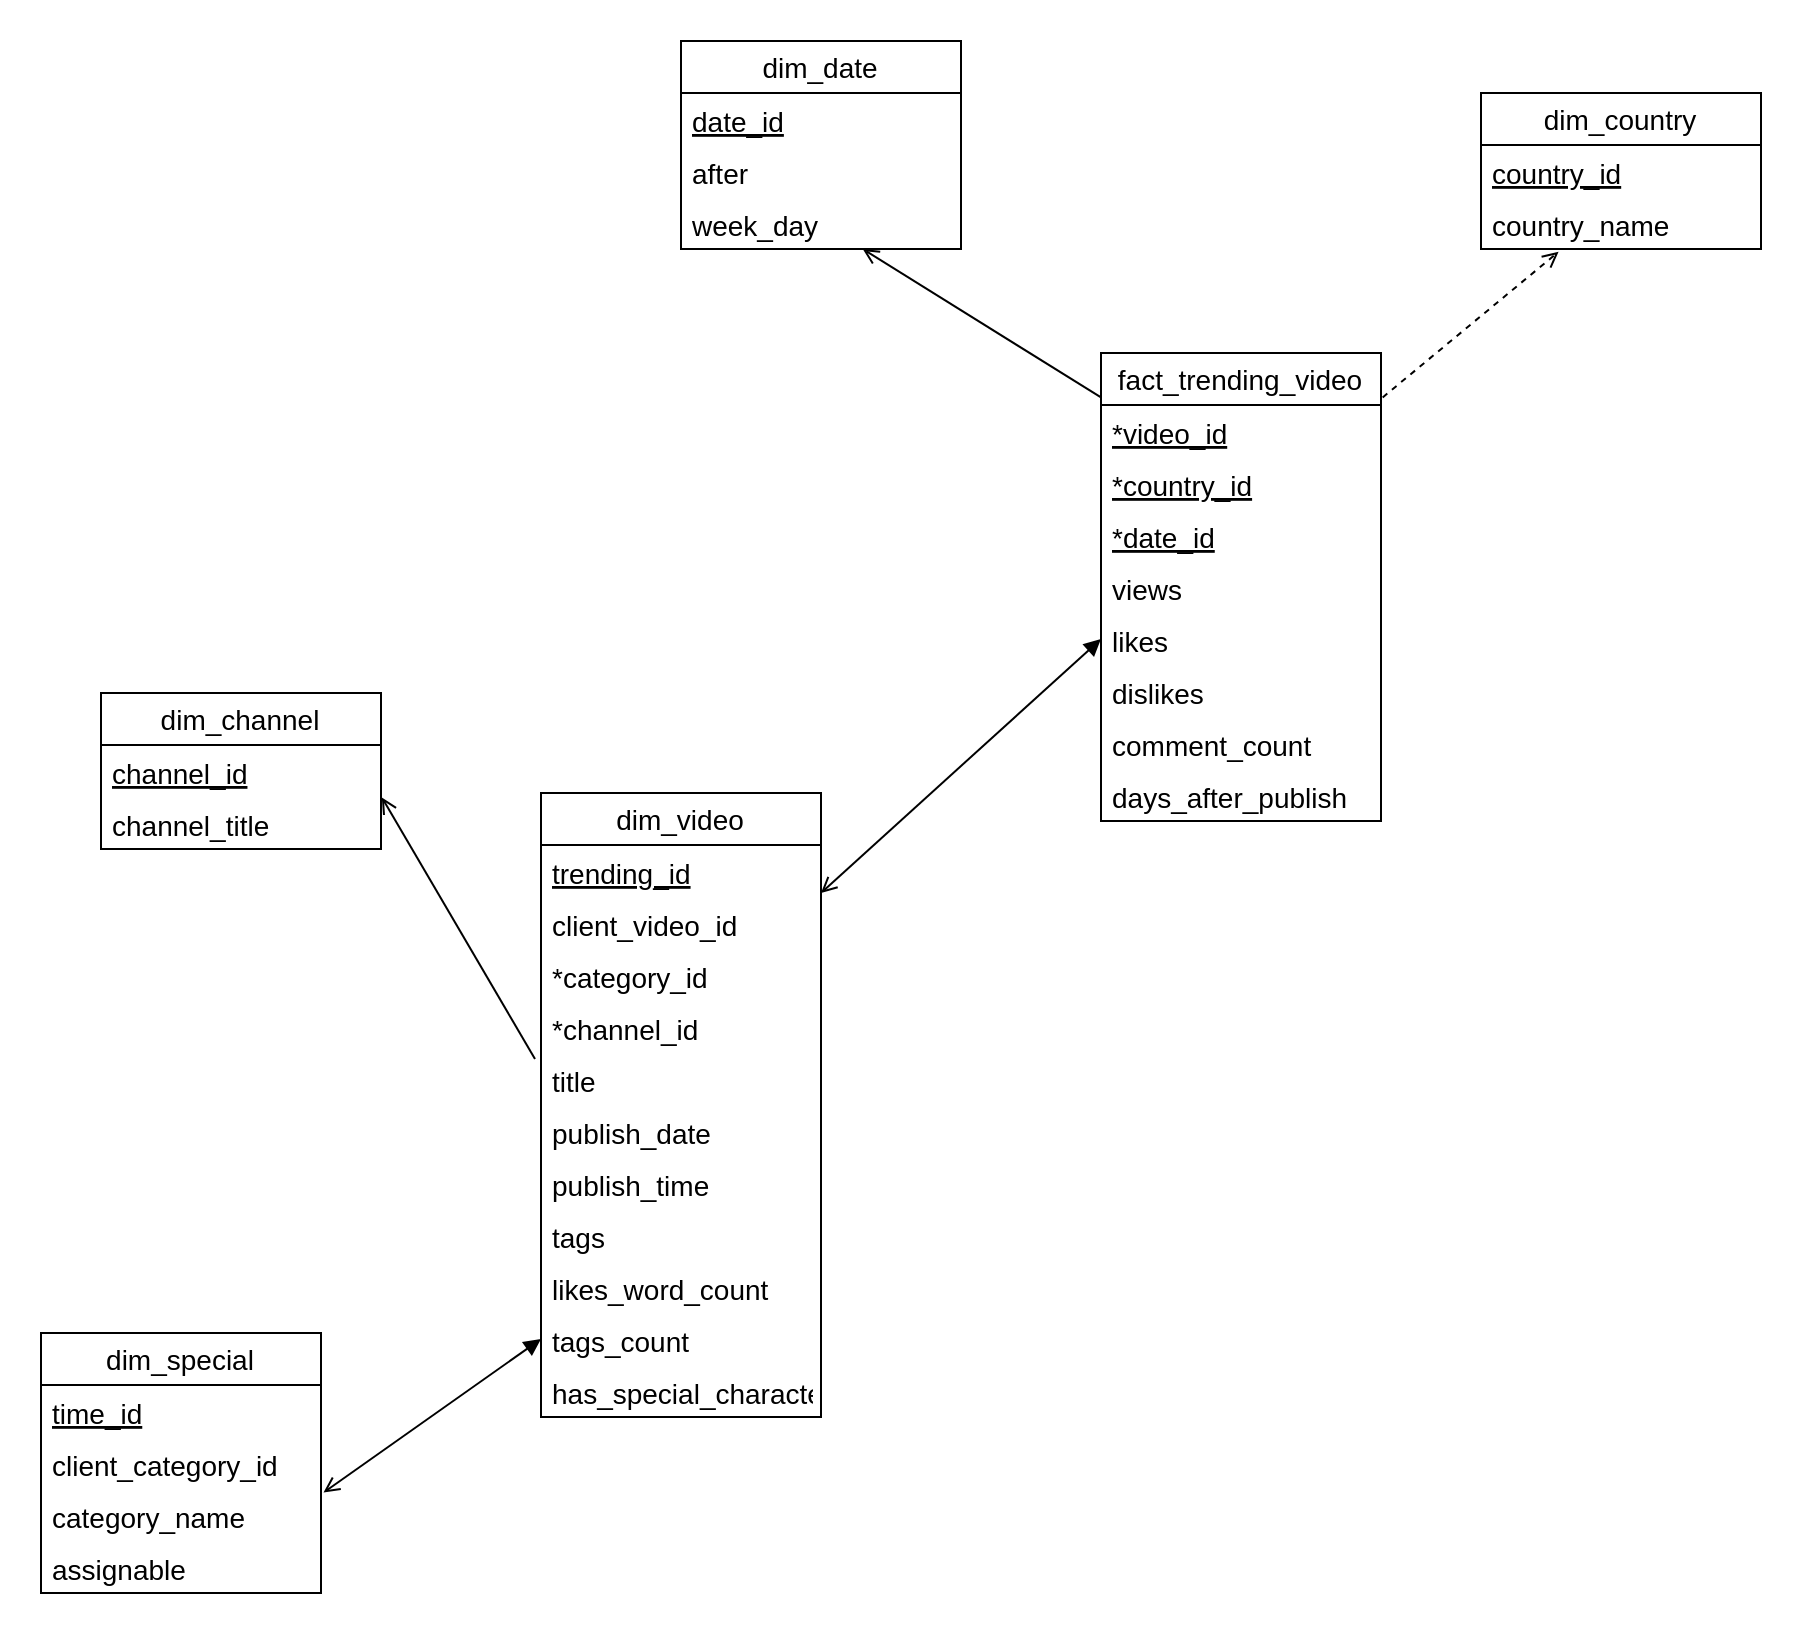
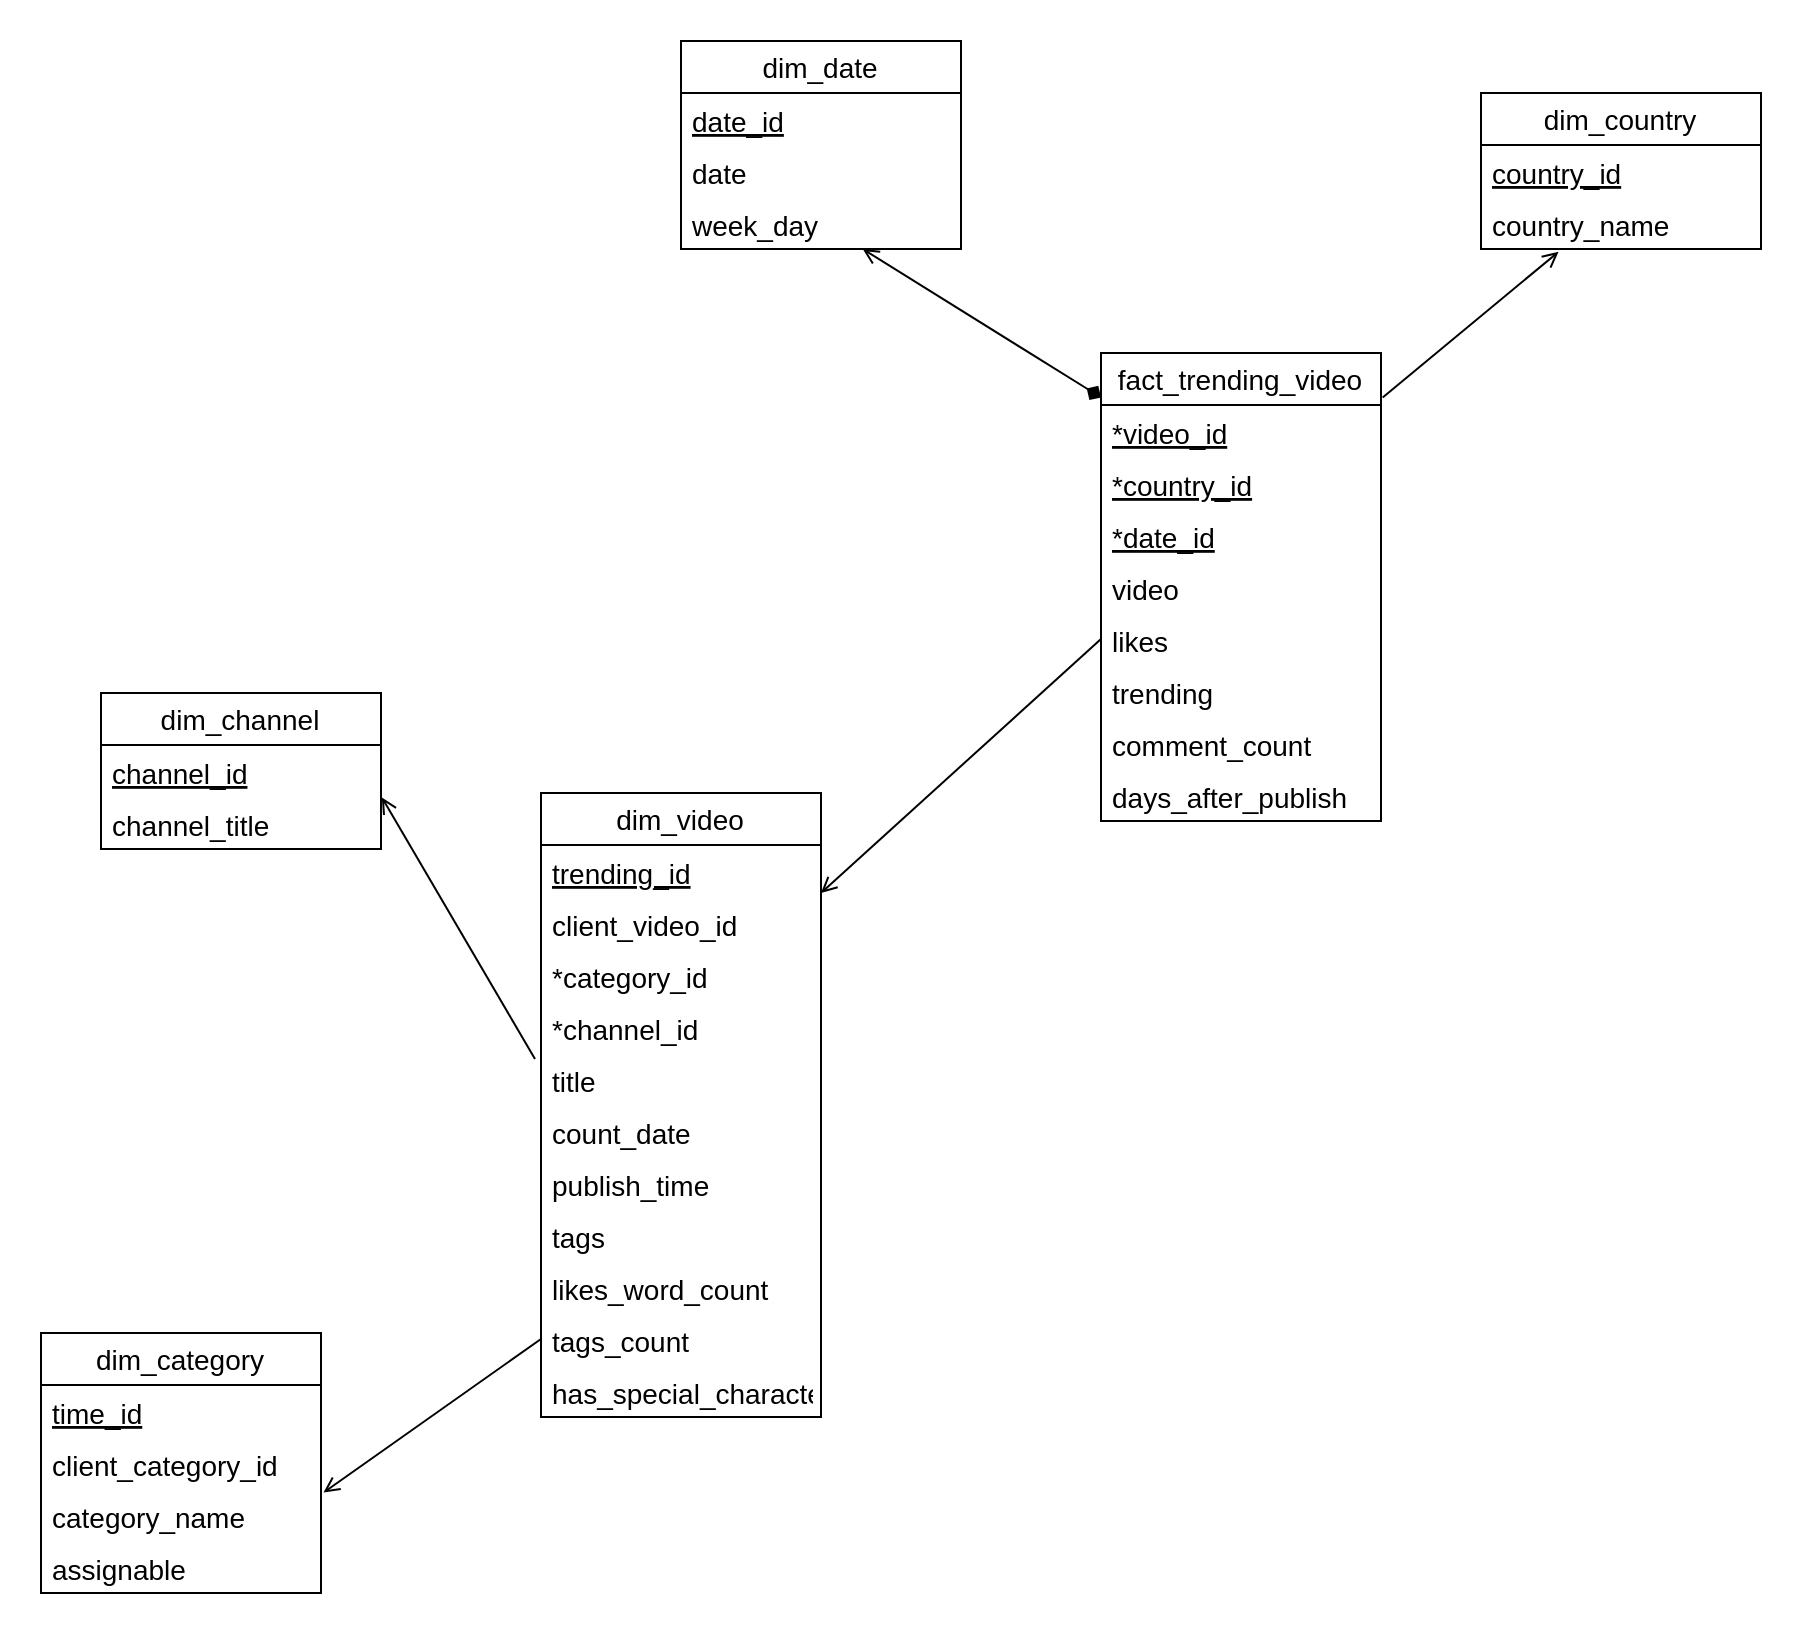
node "after": label "after" -> "date"
edge "*video_id" -> "country_name": style dashed -> solid
edge "*video_id" -> "week_day": arrowhead none -> diamond
node "views": label "views" -> "video"
edge "likes" -- "client_video_id": arrowhead block -> none
node "dislikes": label "dislikes" -> "trending"
node "publish_date": label "publish_date" -> "count_date"
edge "tags_count" -- "category_name": arrowhead block -> none
node "dim_special": label "dim_special" -> "dim_category"
